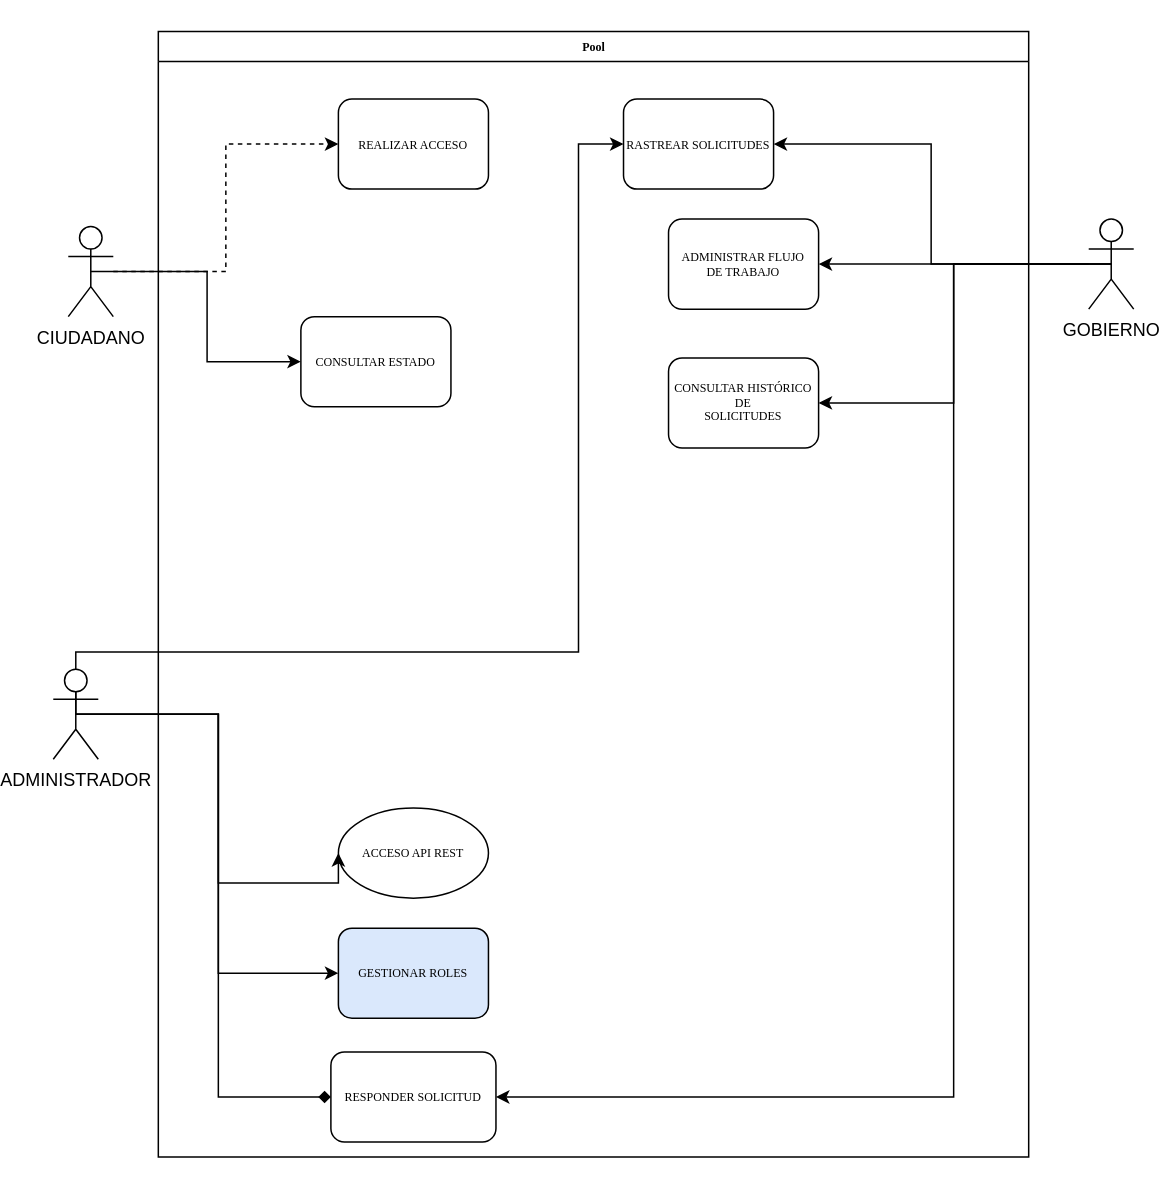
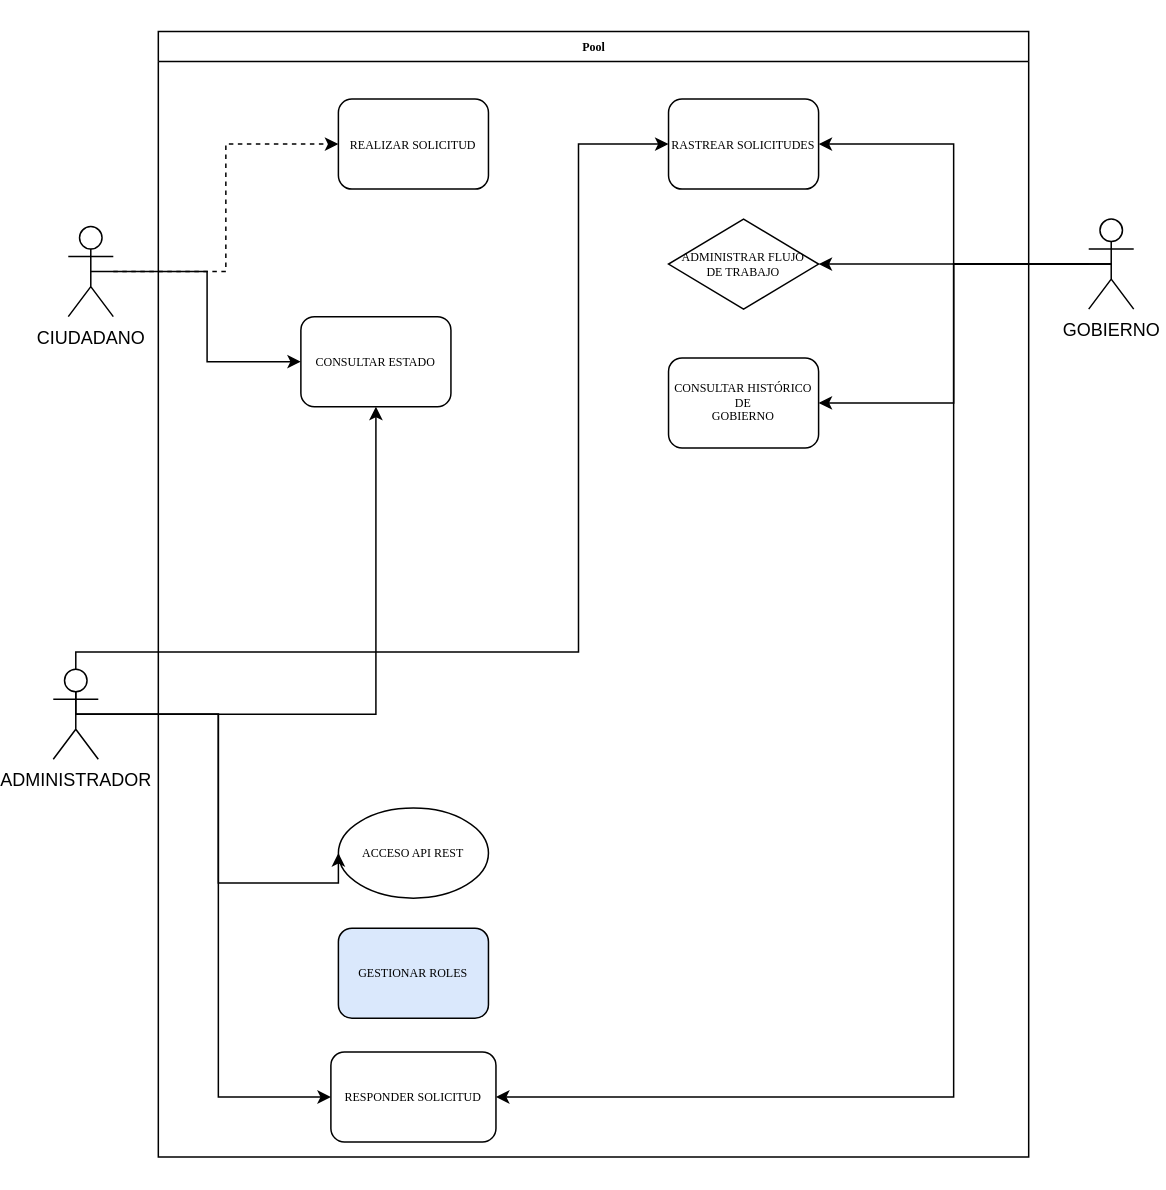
node "RASTREAR SOLICITUDES": moved (698, 144) -> (743, 144)
node "REALIZAR ACCESO": label "REALIZAR ACCESO" -> "REALIZAR SOLICITUD"
node "ADMINISTRAR FLUJO DE TRABAJO": shape rounded rectangle -> diamond
node "CONSULTAR HISTÓRICO DE SOLICITUDES": label "CONSULTAR HISTÓRICO DE SOLICITUDES" -> "CONSULTAR HISTÓRICO DE GOBIERNO"
edge "ADMINISTRADOR" -> "GESTIONAR ROLES": now "ADMINISTRADOR" -> "CONSULTAR ESTADO"
edge "ADMINISTRADOR" -> "RESPONDER SOLICITUD": arrowhead diamond -> classic
